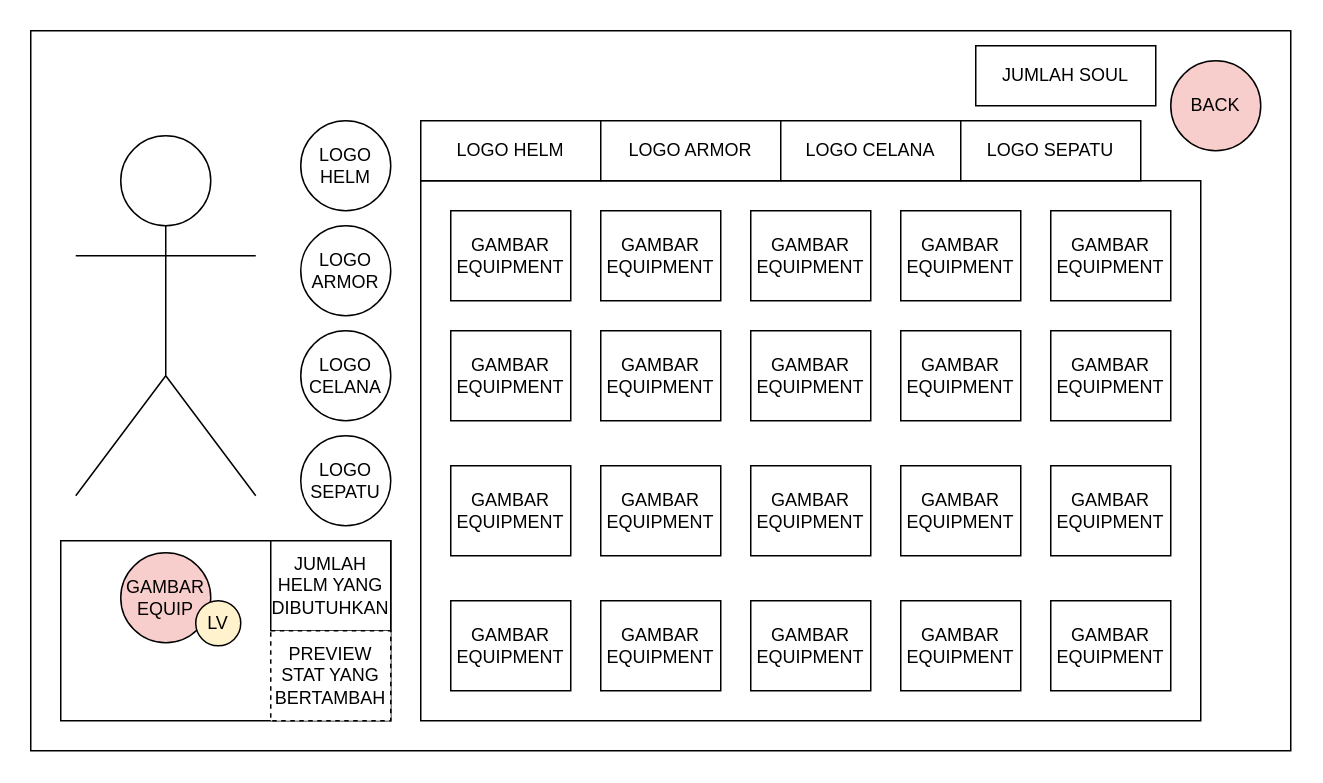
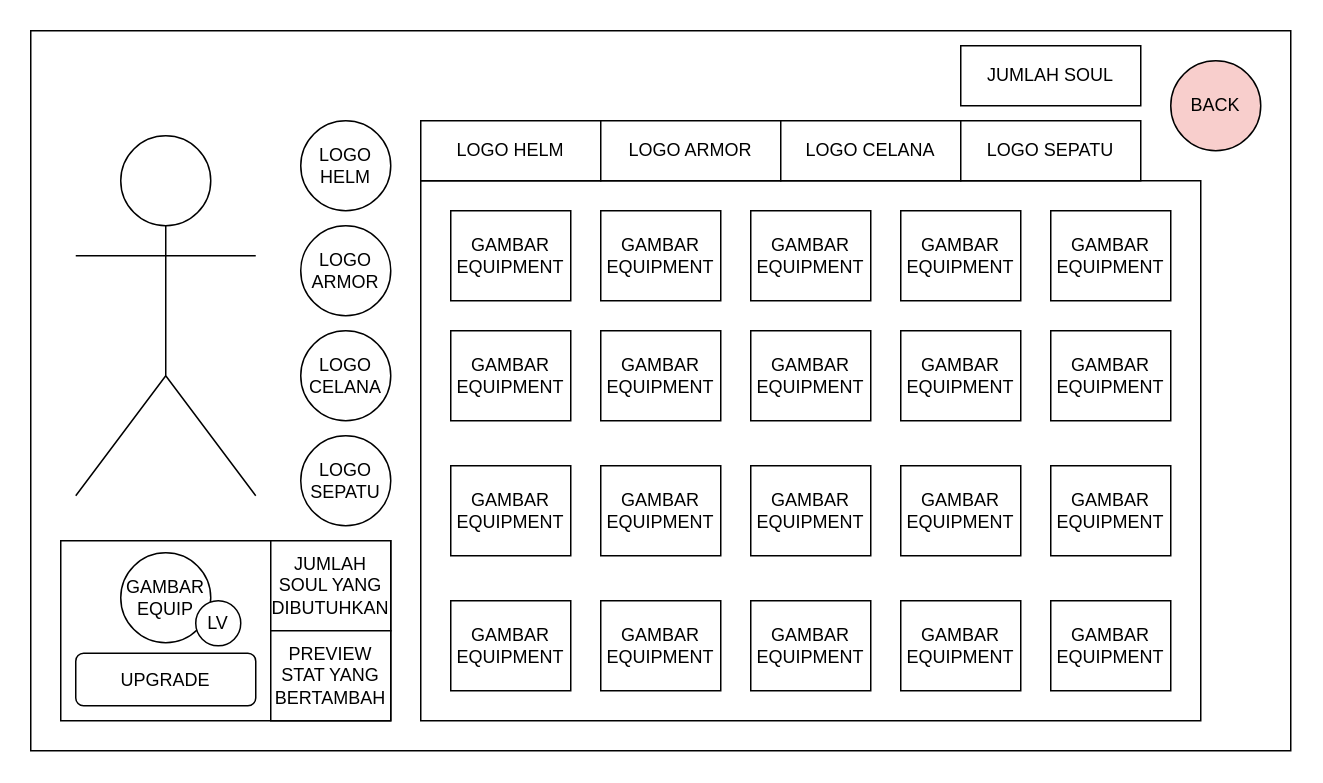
node "JUMLAH SOUL": moved (1066, 76) -> (1051, 76)
node "JUMLAH HELM YANG DIBUTUHKAN": label "JUMLAH HELM YANG DIBUTUHKAN" -> "JUMLAH SOUL YANG DIBUTUHKAN"
node "GAMBAR EQUIP": fillcolor #f8cecc -> #ffffff
node "LV": fillcolor #fff2cc -> #ffffff
node "PREVIEW STAT YANG BERTAMBAH": style dashed -> solid
node "UPGRADE": added
